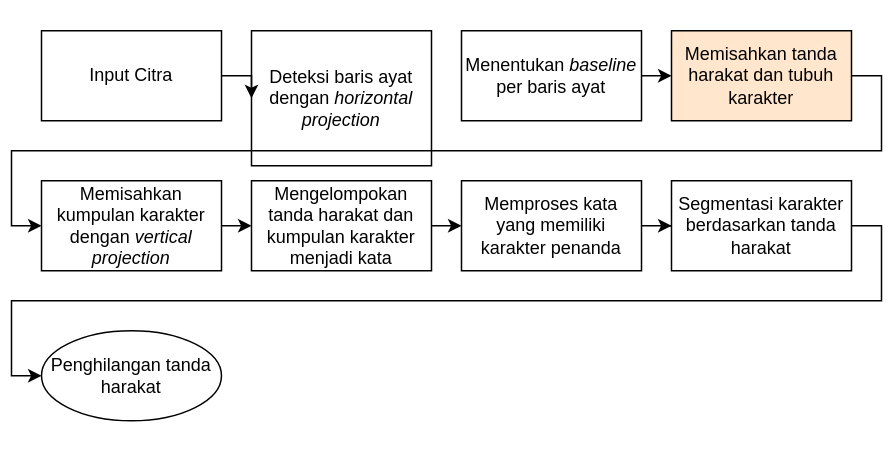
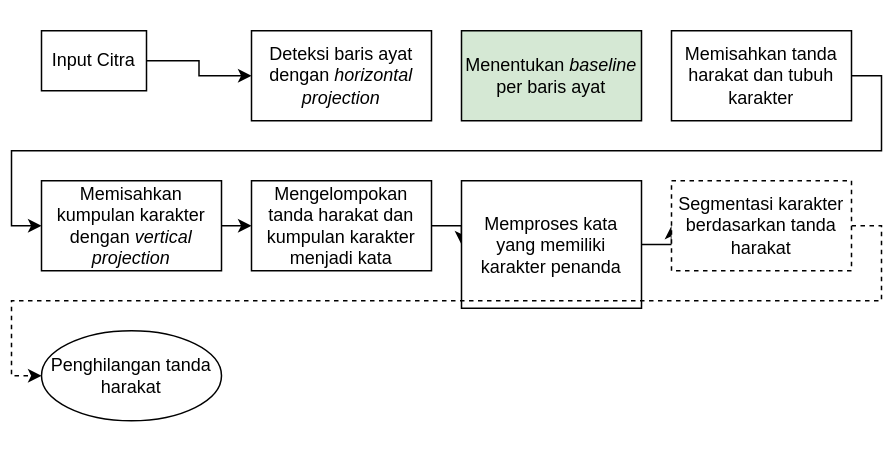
node "Input Citra": size 180x90 -> 105x60
node "Menentukan baseline per baris ayat": fillcolor #ffffff -> #d5e8d4
edge "Menentukan baseline per baris ayat" -> "Memisahkan tanda harakat dan tubuh karakter": removed
node "Memisahkan tanda harakat dan tubuh karakter": fillcolor #ffe6cc -> #ffffff
node "Deteksi baris ayat dengan horizontal projection": size 180x135 -> 180x90
node "Memproses kata yang memiliki karakter penanda": size 180x90 -> 180x128
node "Segmentasi karakter berdasarkan tanda harakat": style solid -> dashed
edge "Segmentasi karakter berdasarkan tanda harakat" -> "Penghilangan tanda harakat": style solid -> dashed
